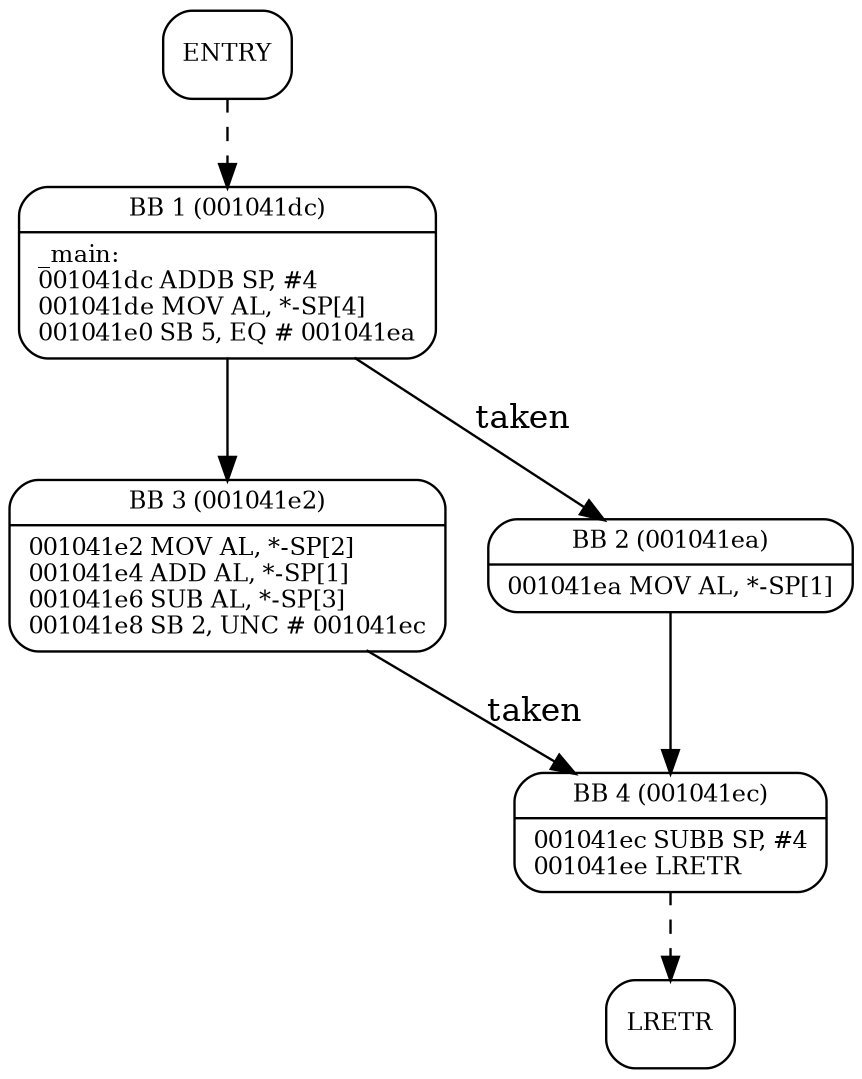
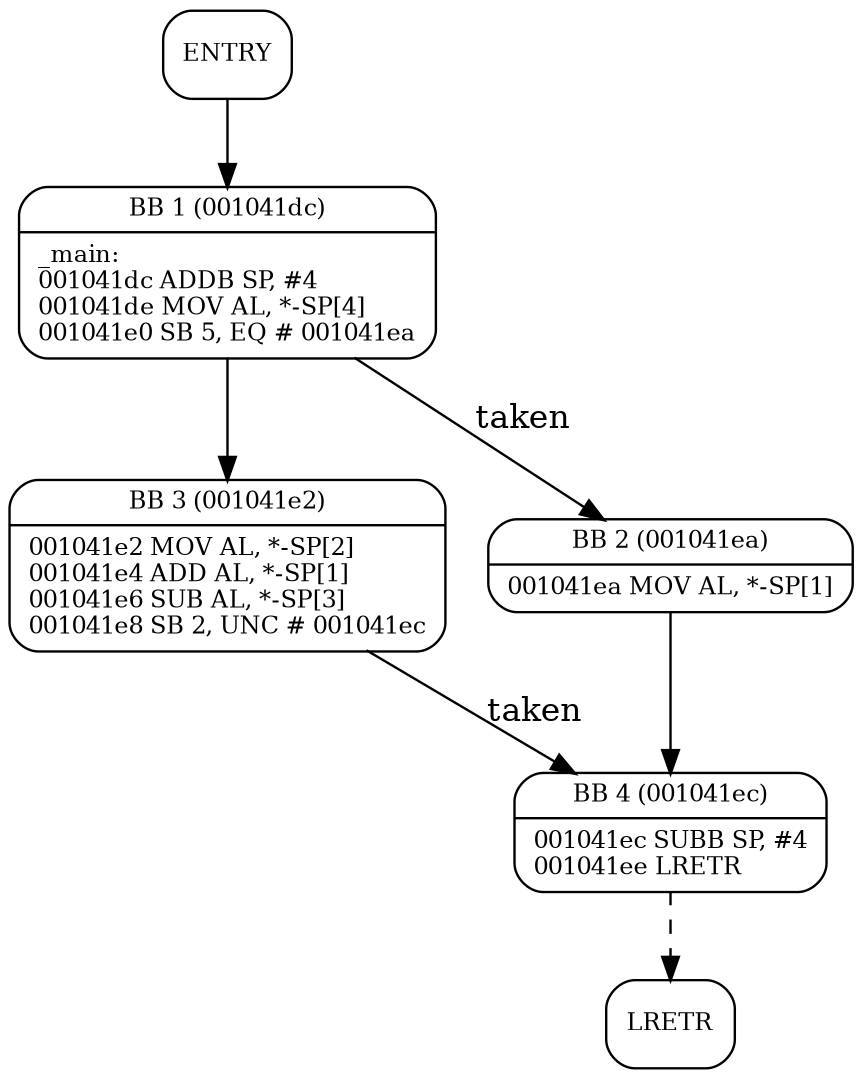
edge "ENTRY" -> "BB 1 (001041dc)": style dashed -> solid
